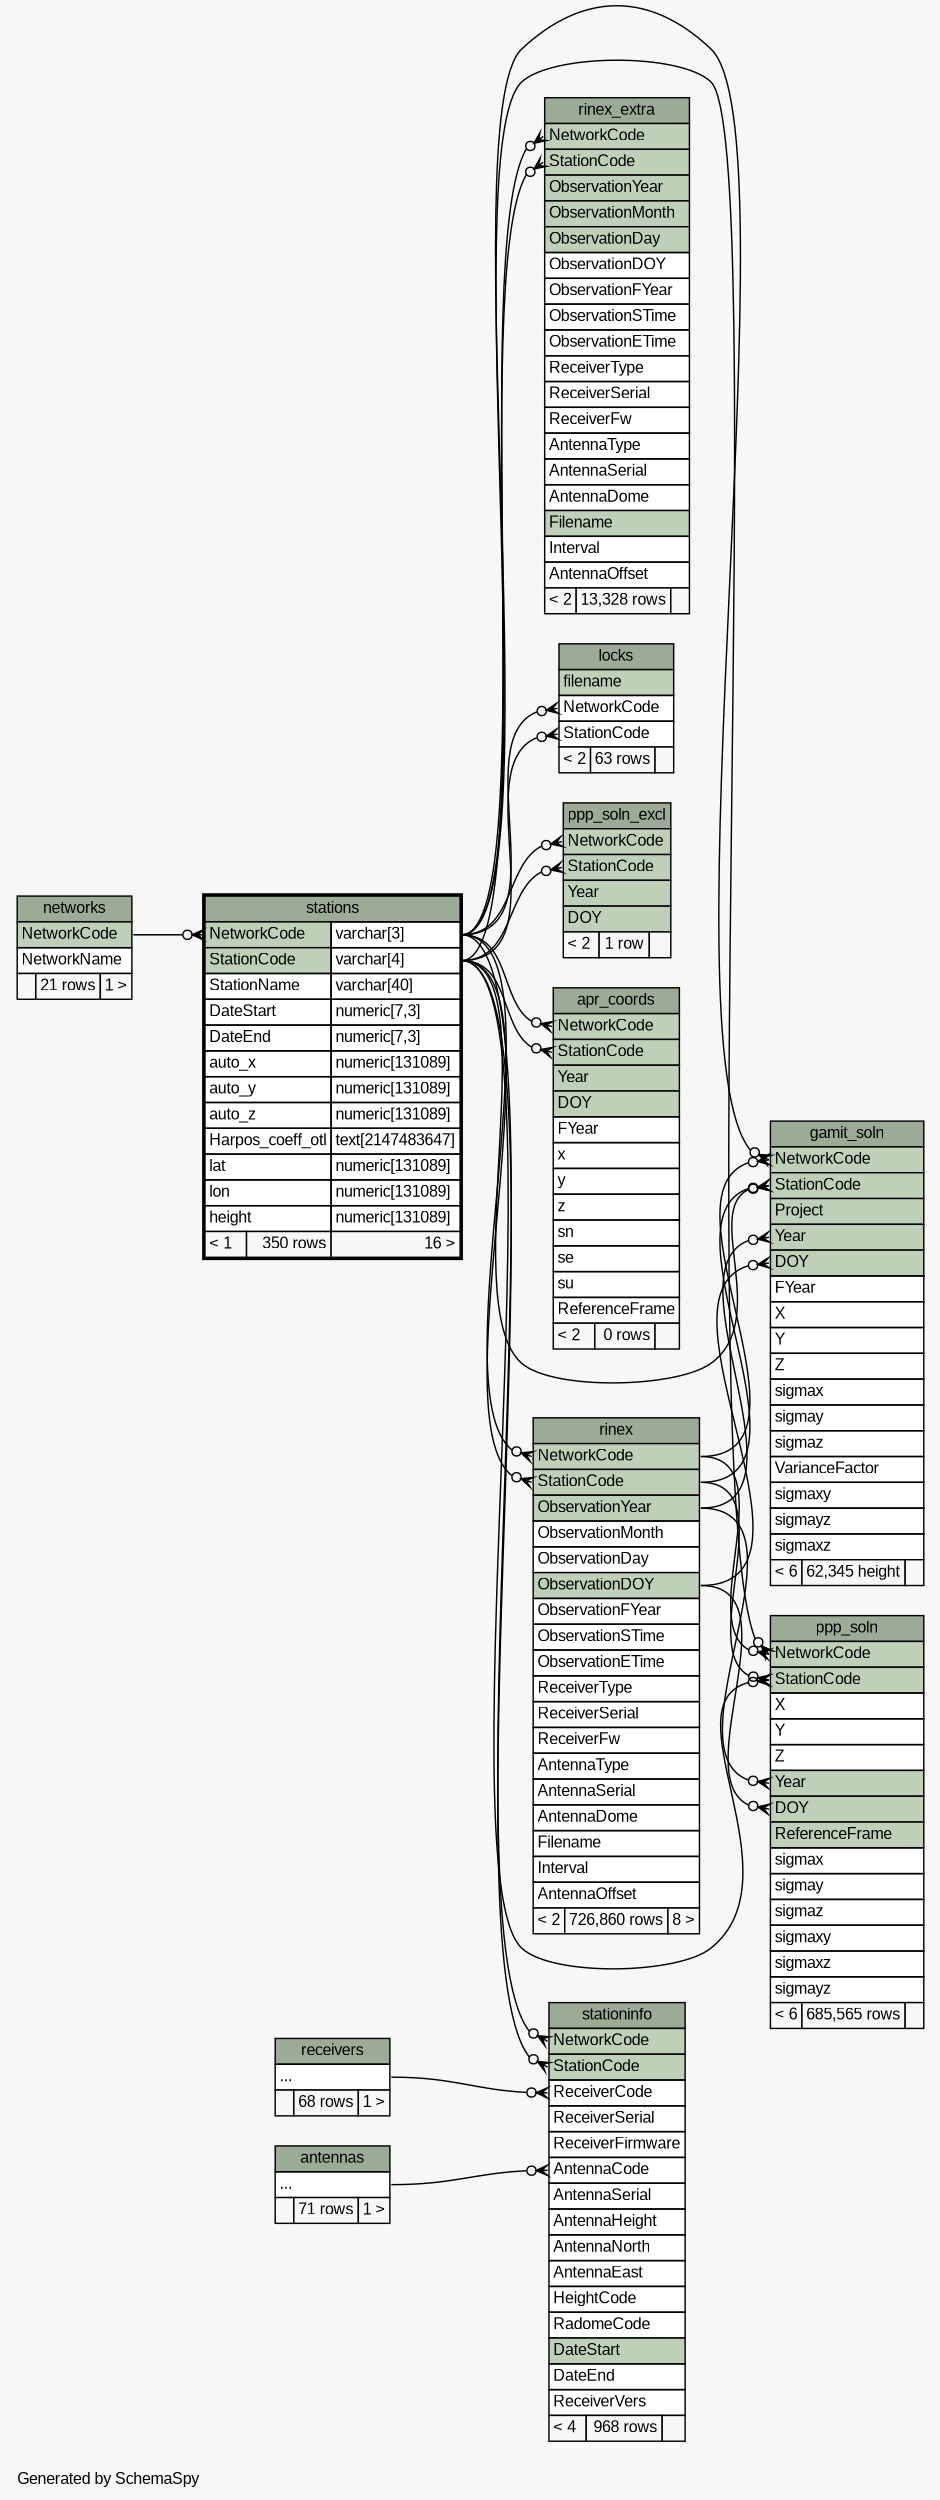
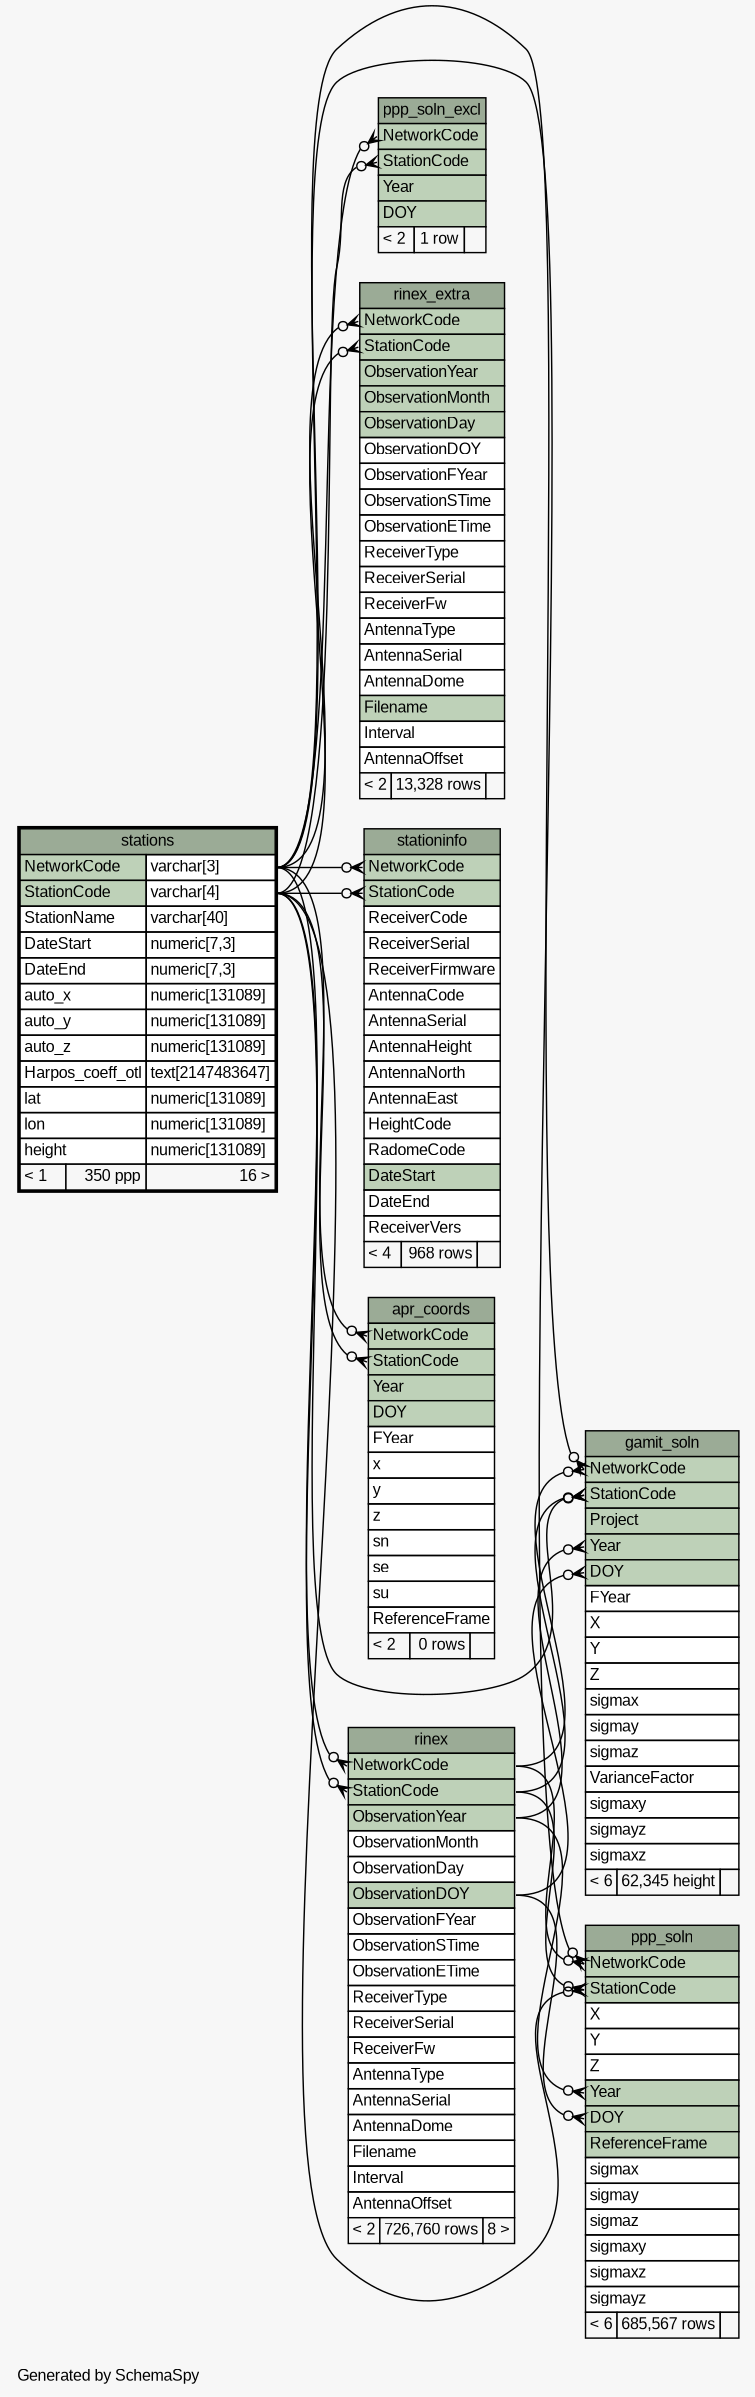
node "locks": removed
node "networks": removed
node "stations": text "350 rows" -> "350 ppp"
node "rinex": text "726,860 rows" -> "726,760 rows"
node "ppp_soln": text "685,565 rows" -> "685,567 rows"
node "receivers": removed
node "antennas": removed
